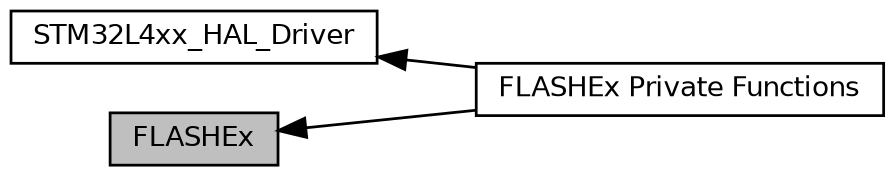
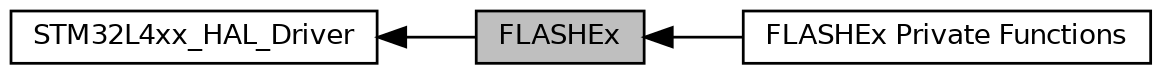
edge "FLASHEx Private Functions" -> "STM32L4xx_HAL_Driver": now "FLASHEx" -> "STM32L4xx_HAL_Driver"
